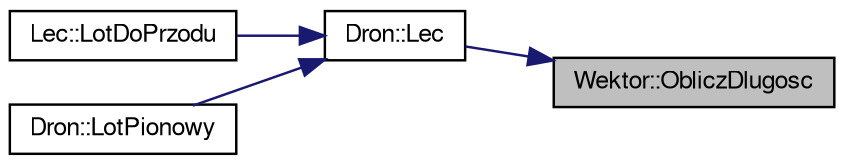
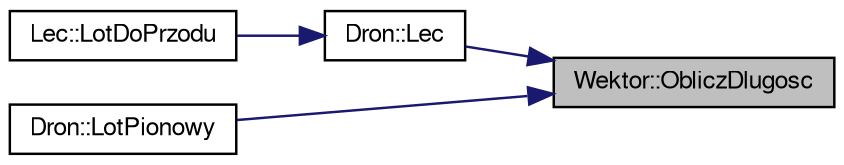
edge "Dron::LotPionowy" -> "Dron::Lec": now "Dron::LotPionowy" -> "Wektor::ObliczDlugosc"
